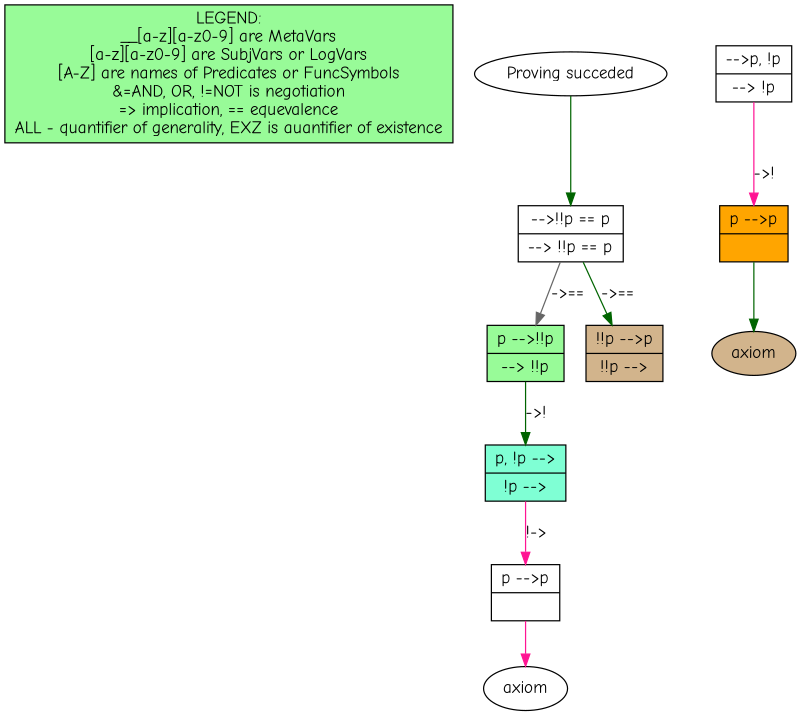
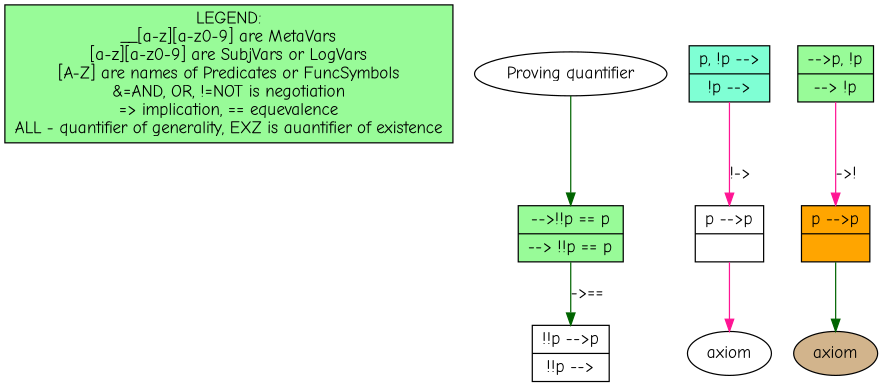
node "Proving succeded": label "Proving succeded" -> "Proving quantifier"
node "-->p, !p": fillcolor white -> palegreen
node "-->!!p == p": fillcolor white -> palegreen
node "p -->!!p": removed
node "!!p -->p": fillcolor tan -> white
